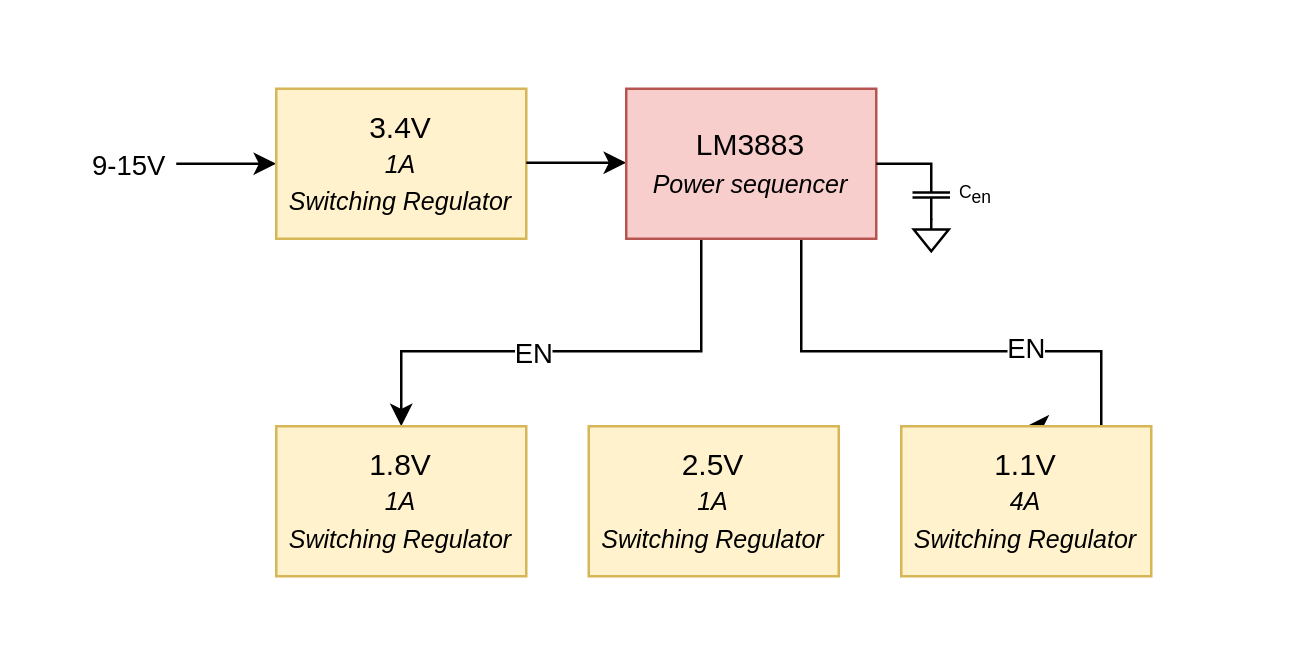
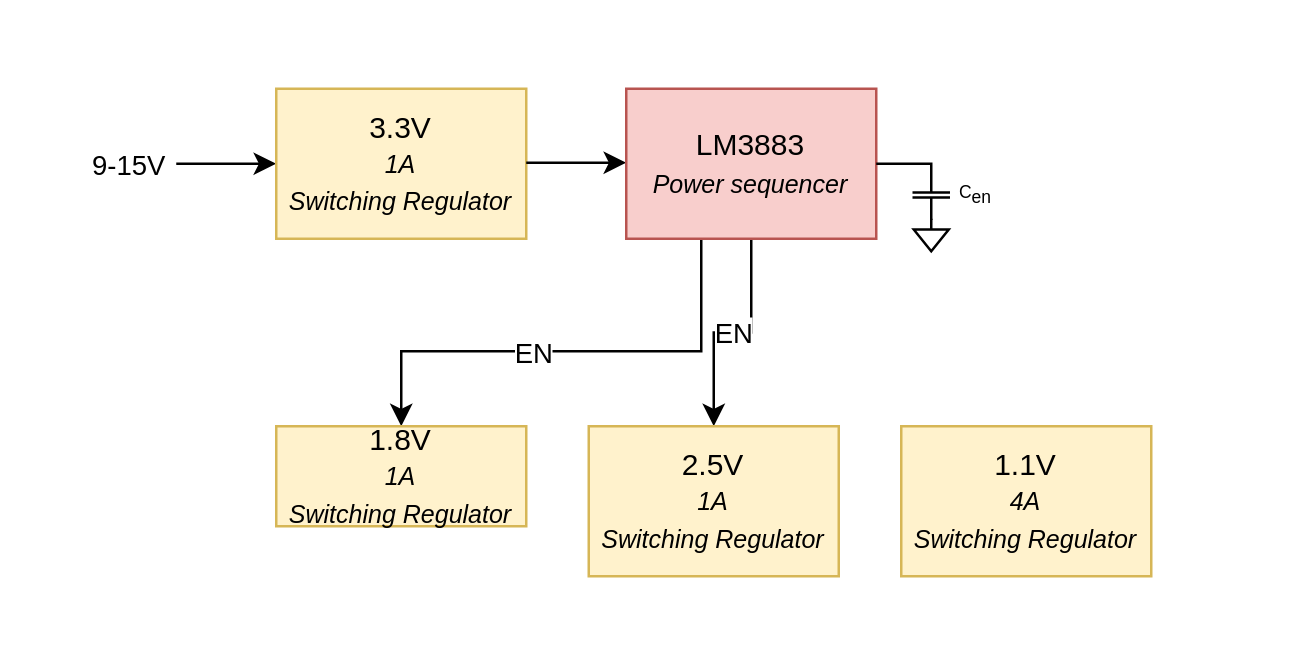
node "3.4V 1A Switching Regulator": label "3.4V 1A Switching Regulator" -> "3.3V 1A Switching Regulator"
edge "LM3883 Power sequencer" -> "2.5V 1A Switching Regulator": added, label "EN"
edge "LM3883 Power sequencer" -> "1.1V 4A Switching Regulator": removed, label "EN"
node "1.8V 1A Switching Regulator": size 250x150 -> 250x100
